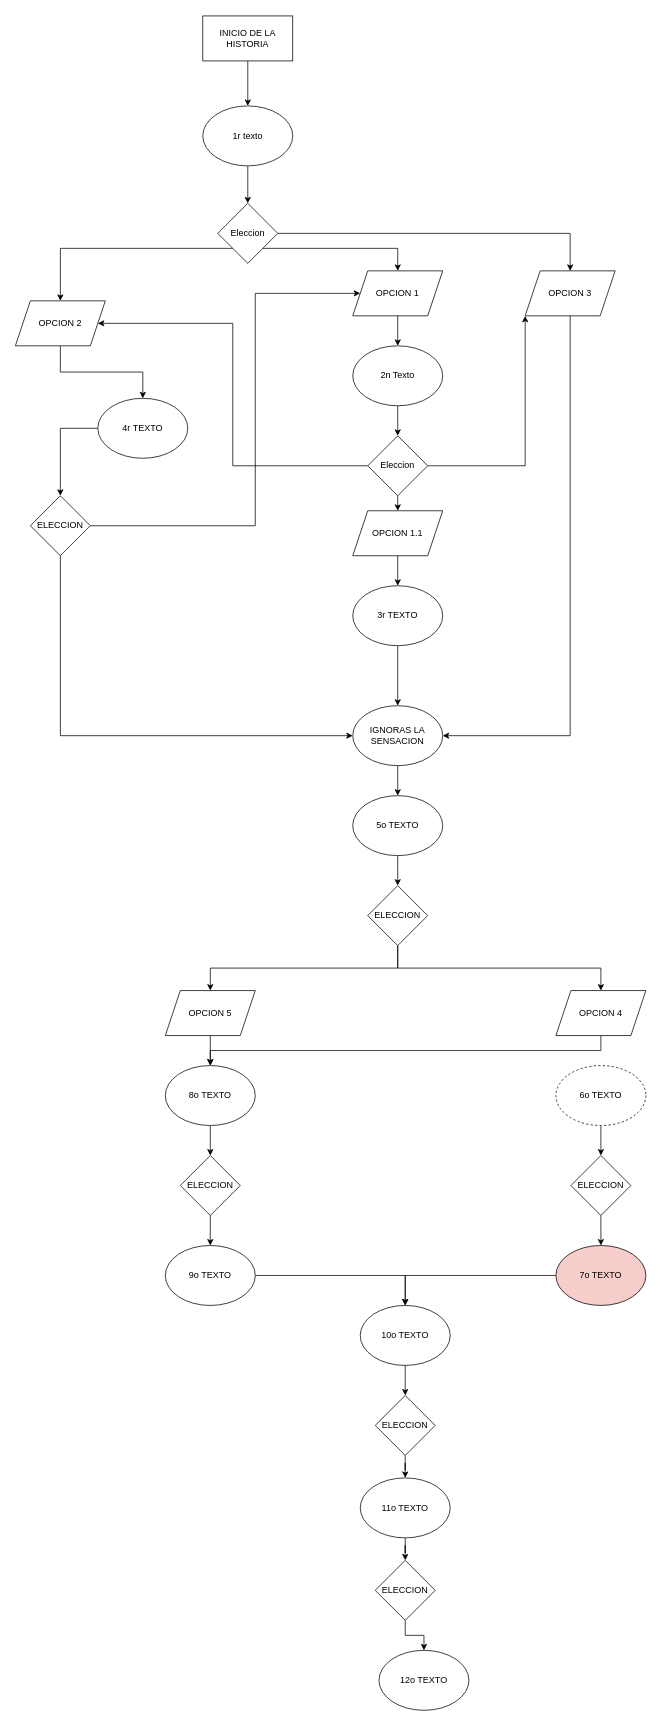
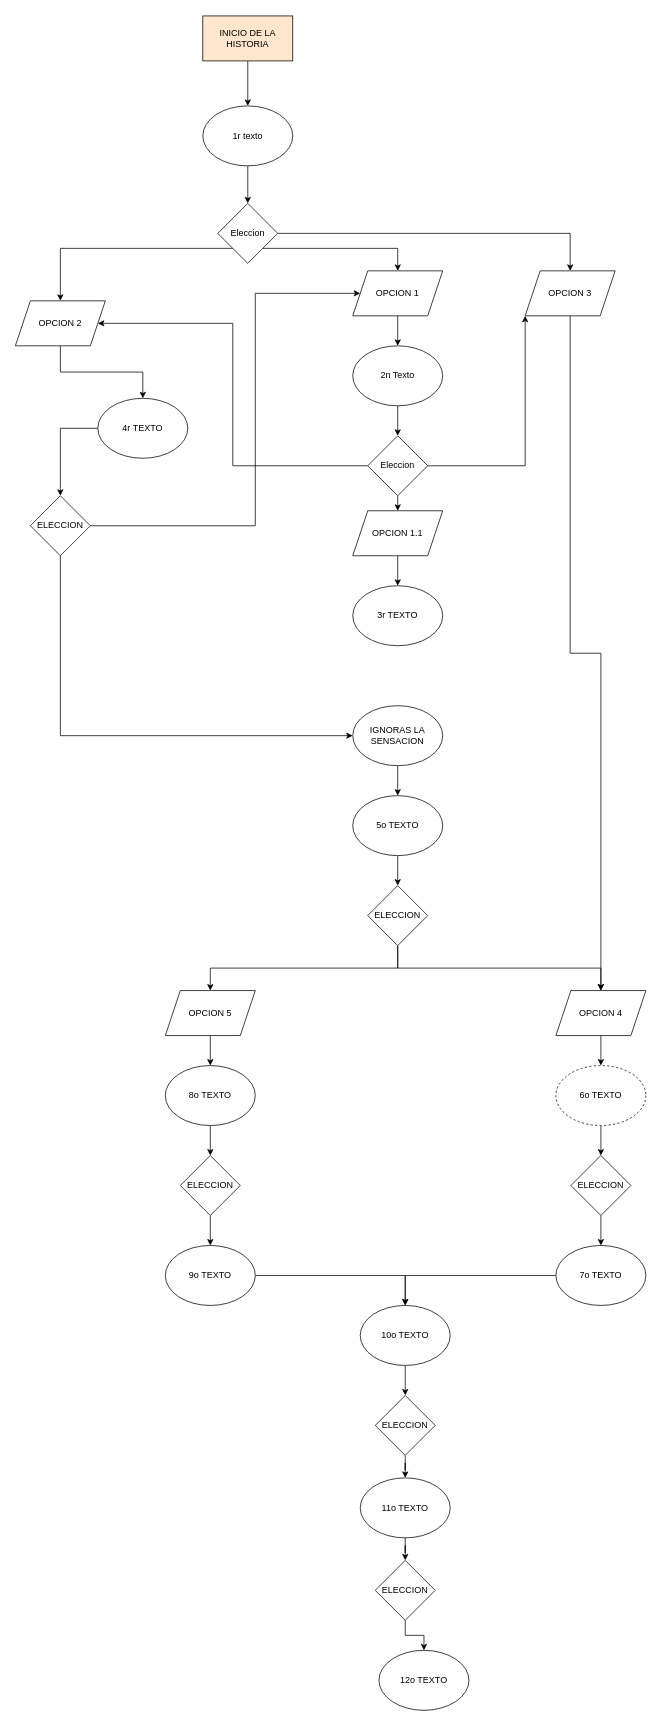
node "INICIO DE LA HISTORIA": fillcolor #ffffff -> #ffe6cc
edge "3r TEXTO" -> "IGNORAS LA SENSACION": removed
edge "OPCION 3" -> "IGNORAS LA SENSACION": now "OPCION 3" -> "OPCION 4"
edge "OPCION 4" -> "8o TEXTO": now "OPCION 4" -> "6o TEXTO"
node "7o TEXTO": fillcolor #f8cecc -> #ffffff
